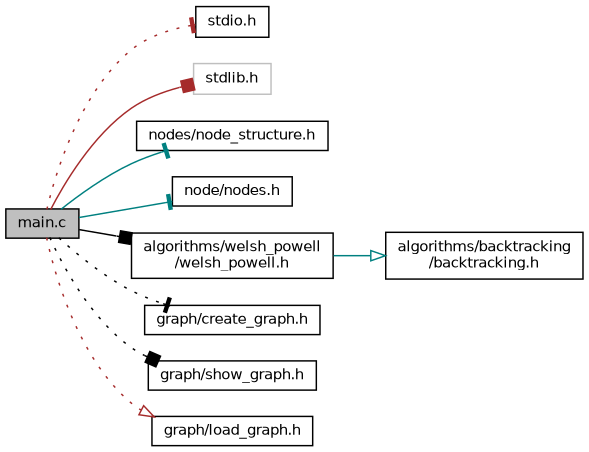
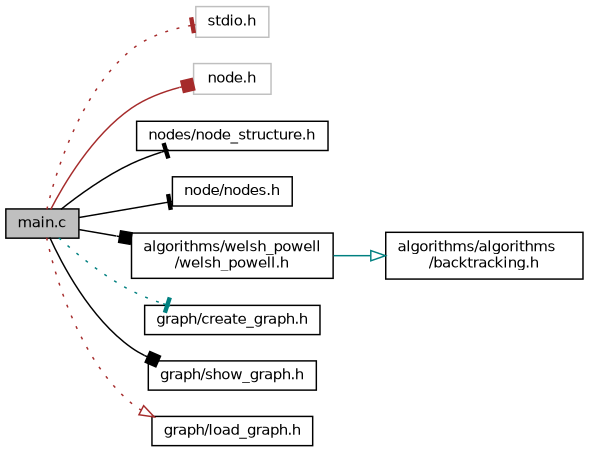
node "stdio.h": color black -> grey75
node "stdlib.h": label "stdlib.h" -> "node.h"
edge "main.c" -> "nodes/node_structure.h": color teal -> black
edge "main.c" -> "node/nodes.h": color teal -> black
node "algorithms/backtracking /backtracking.h": label "algorithms/backtracking /backtracking.h" -> "algorithms/algorithms /backtracking.h"
edge "main.c" -> "graph/create_graph.h": color black -> teal
edge "main.c" -> "graph/show_graph.h": style dotted -> solid
